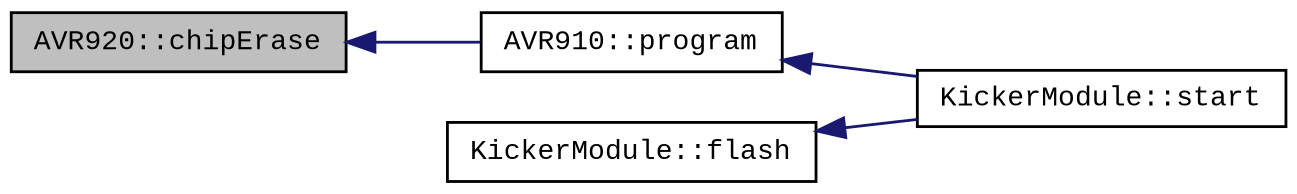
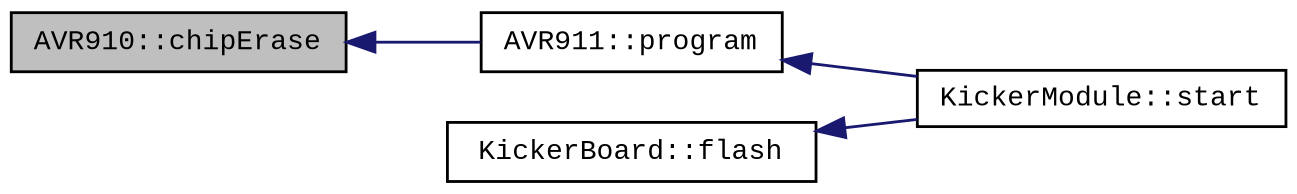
node "AVR920::chipErase": label "AVR920::chipErase" -> "AVR910::chipErase"
node "AVR910::program": label "AVR910::program" -> "AVR911::program"
node "KickerModule::flash": label "KickerModule::flash" -> "KickerBoard::flash"
